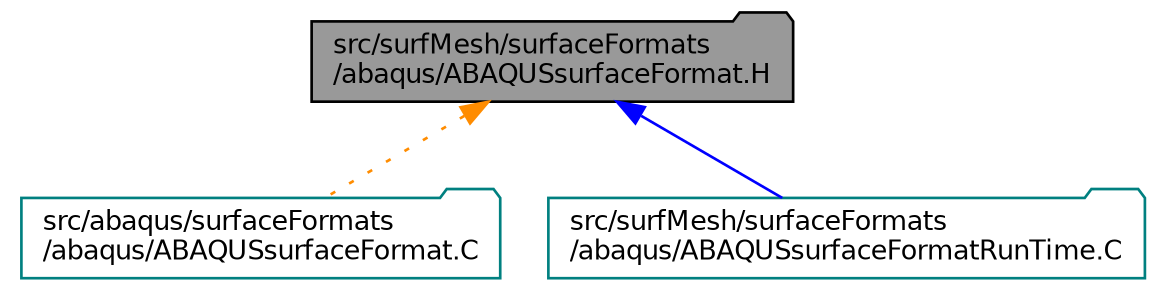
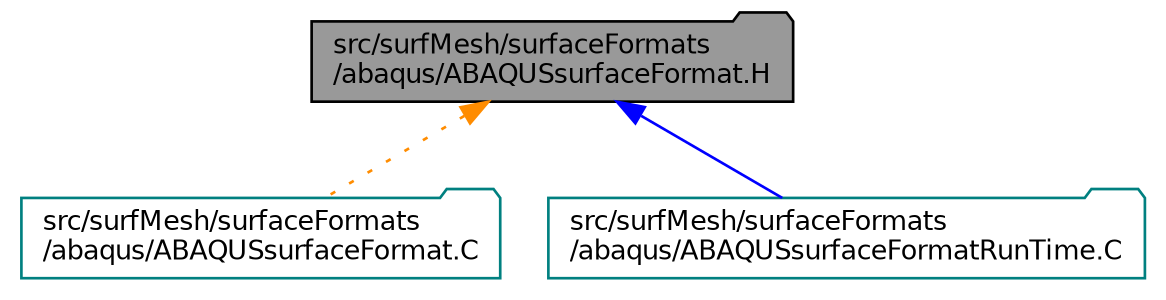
node "src/abaqus/surfaceFormats /abaqus/ABAQUSsurfaceFormat.C": label "src/abaqus/surfaceFormats /abaqus/ABAQUSsurfaceFormat.C" -> "src/surfMesh/surfaceFormats /abaqus/ABAQUSsurfaceFormat.C"
